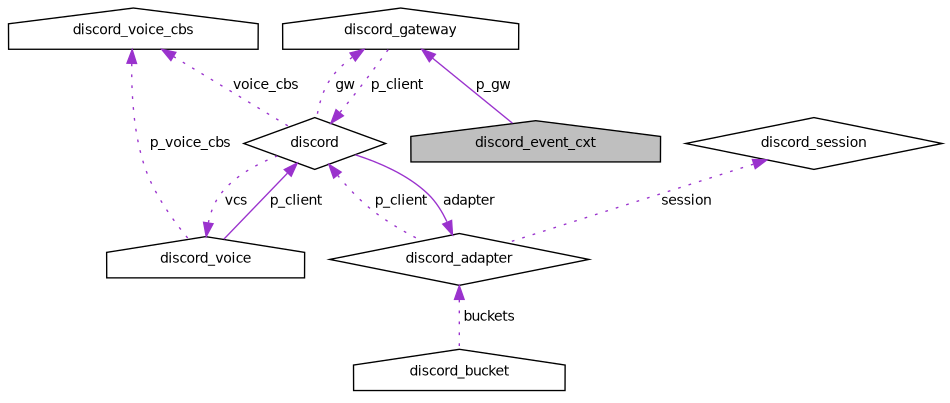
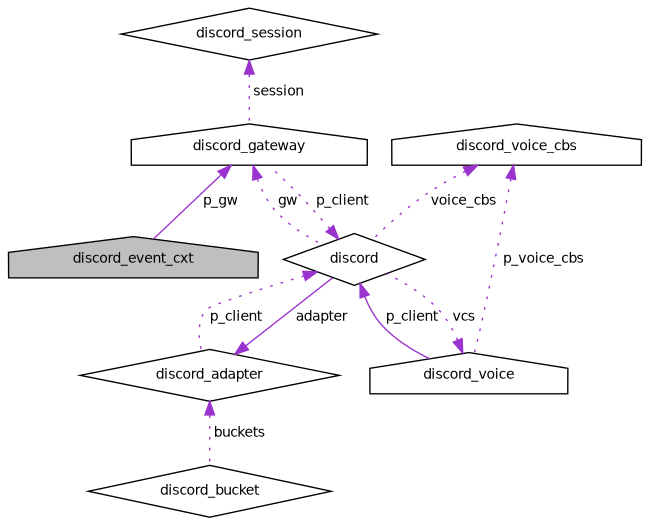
edge "discord_adapter" -> "discord_session": now "discord_gateway" -> "discord_session"
node "discord_bucket": shape house -> diamond
